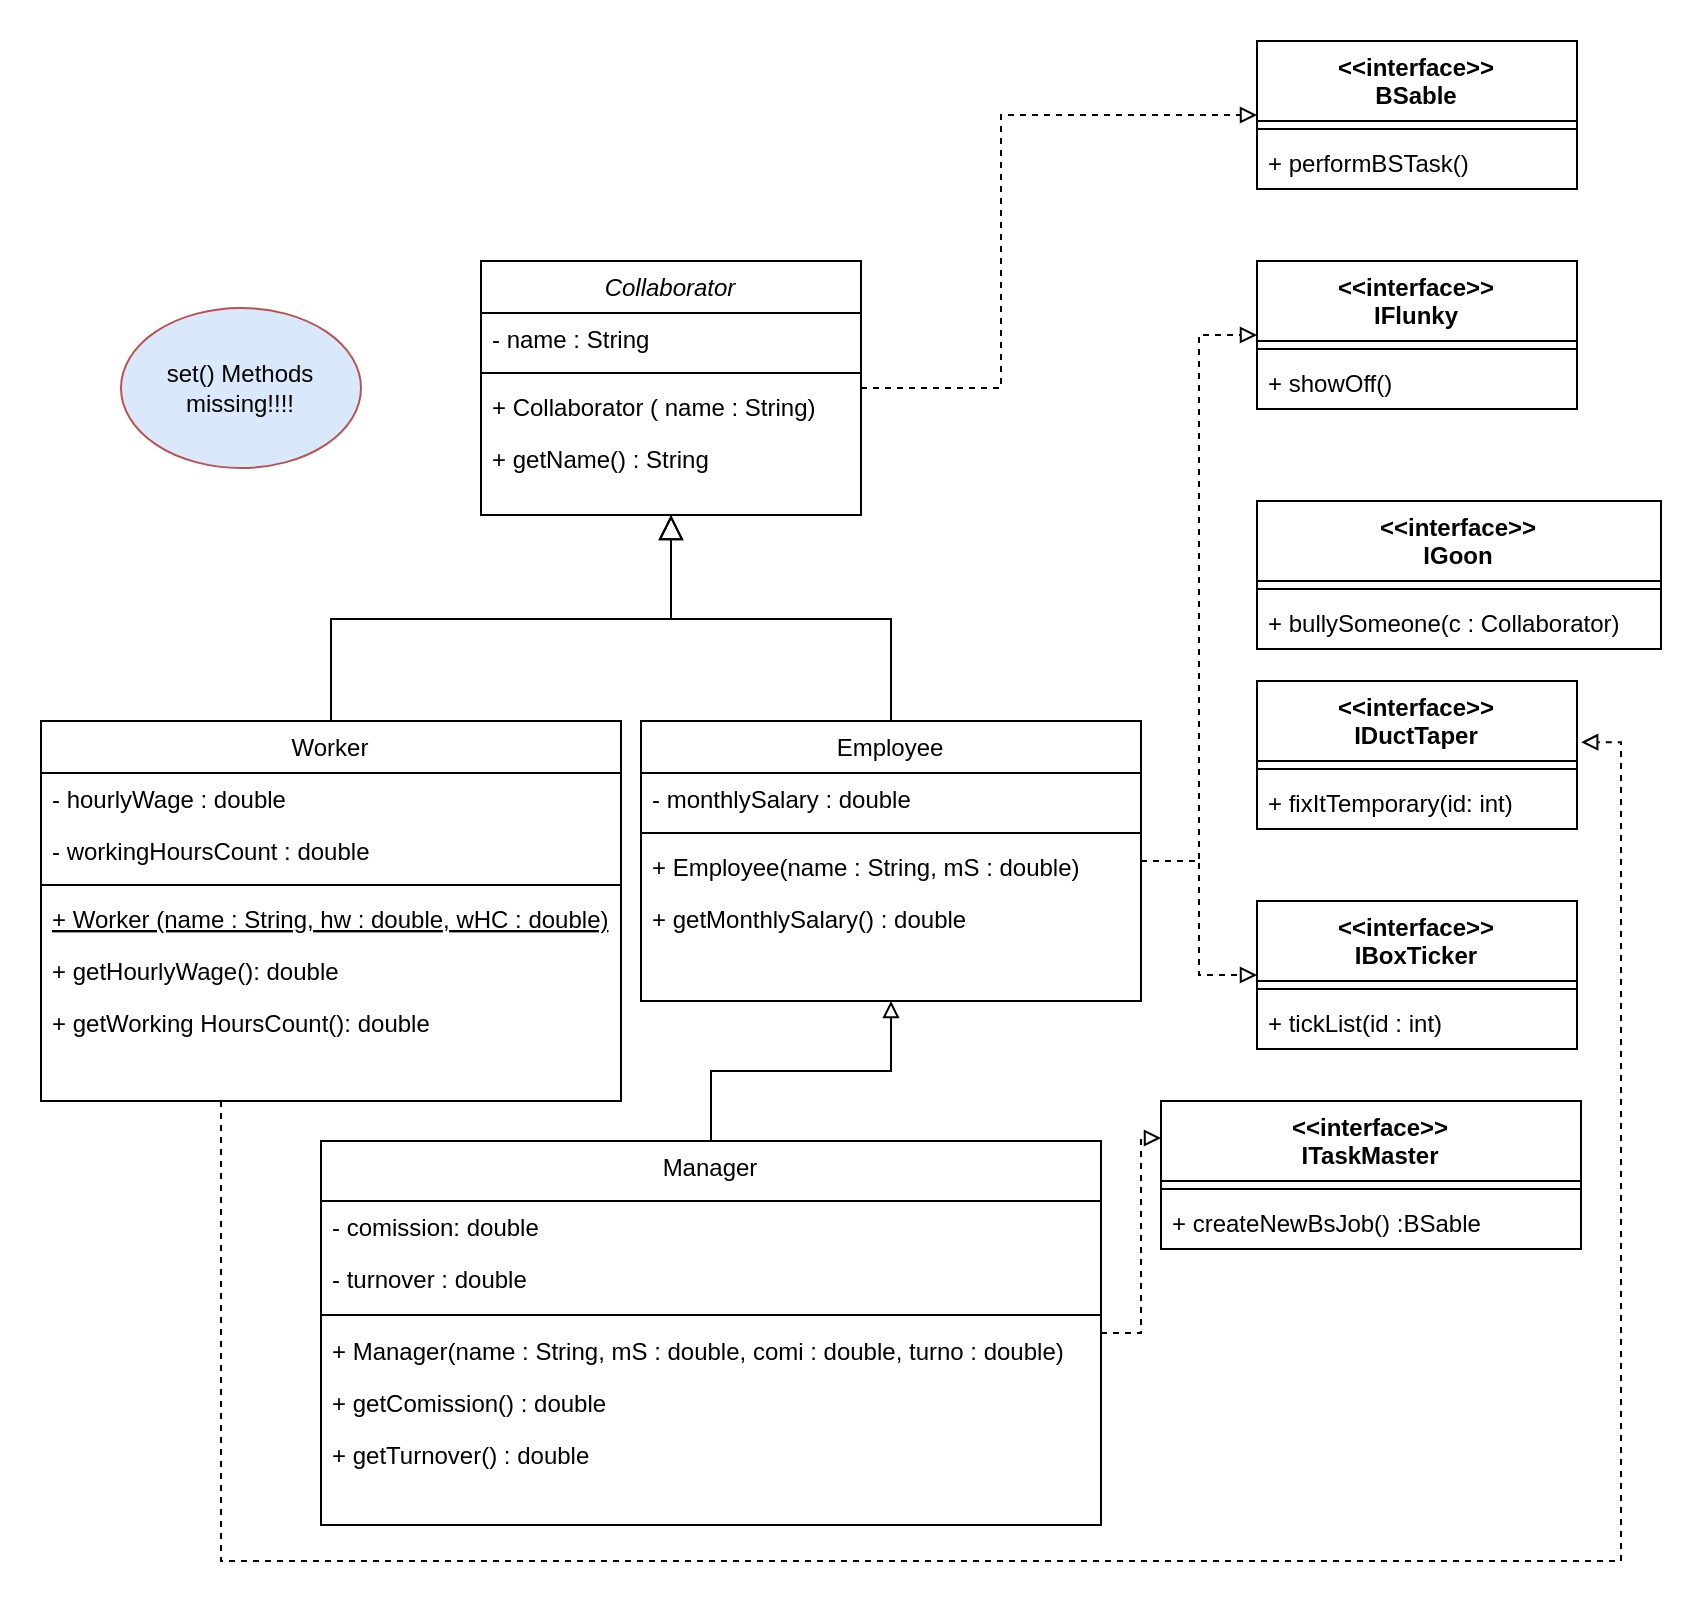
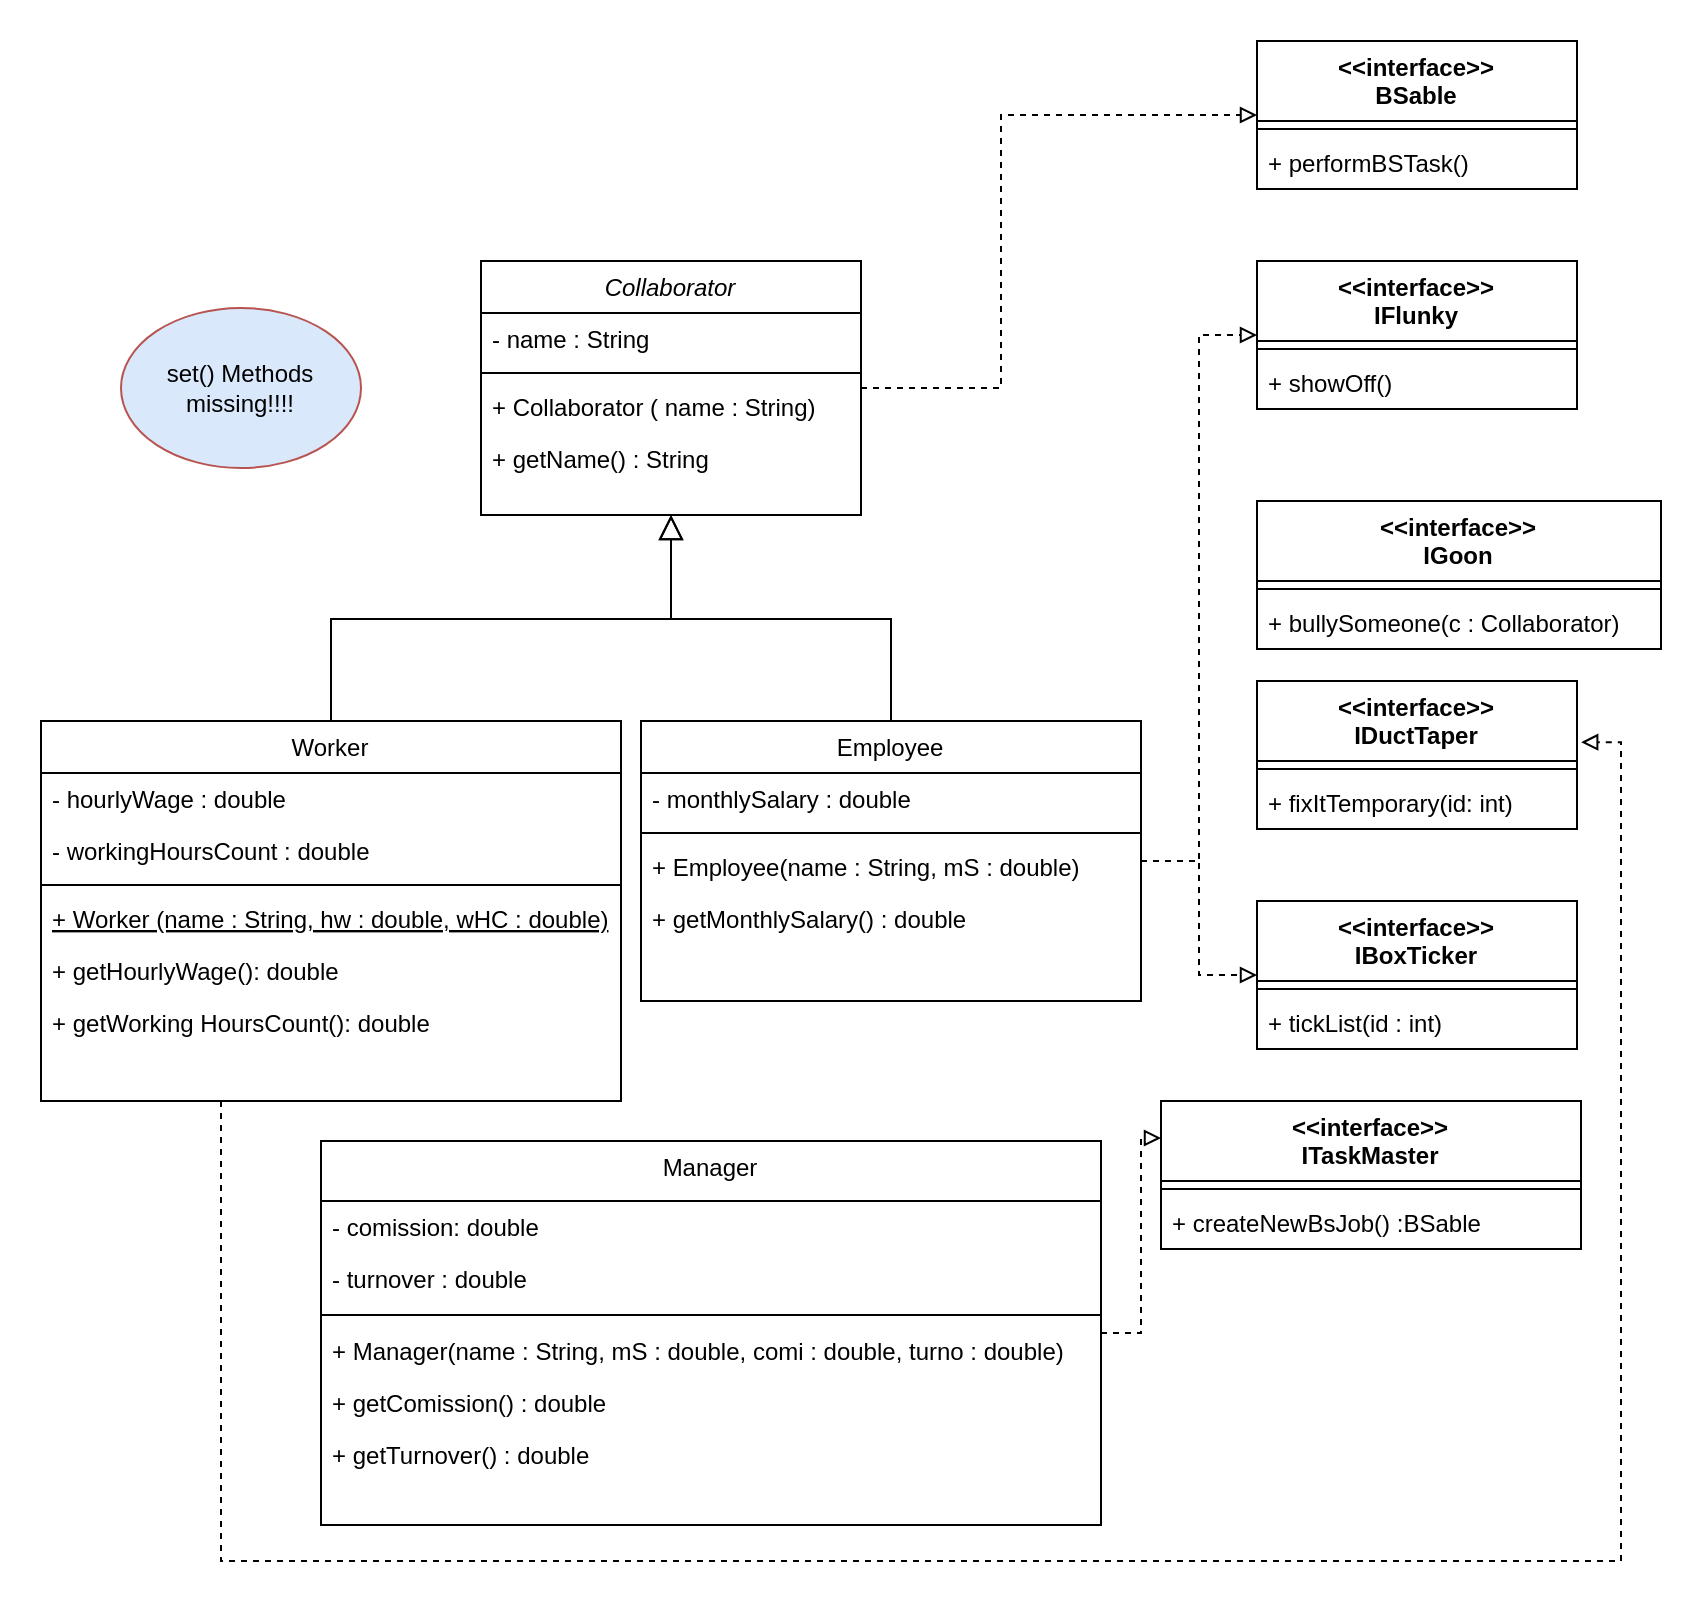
edge "Manager" -> "Employee": removed
